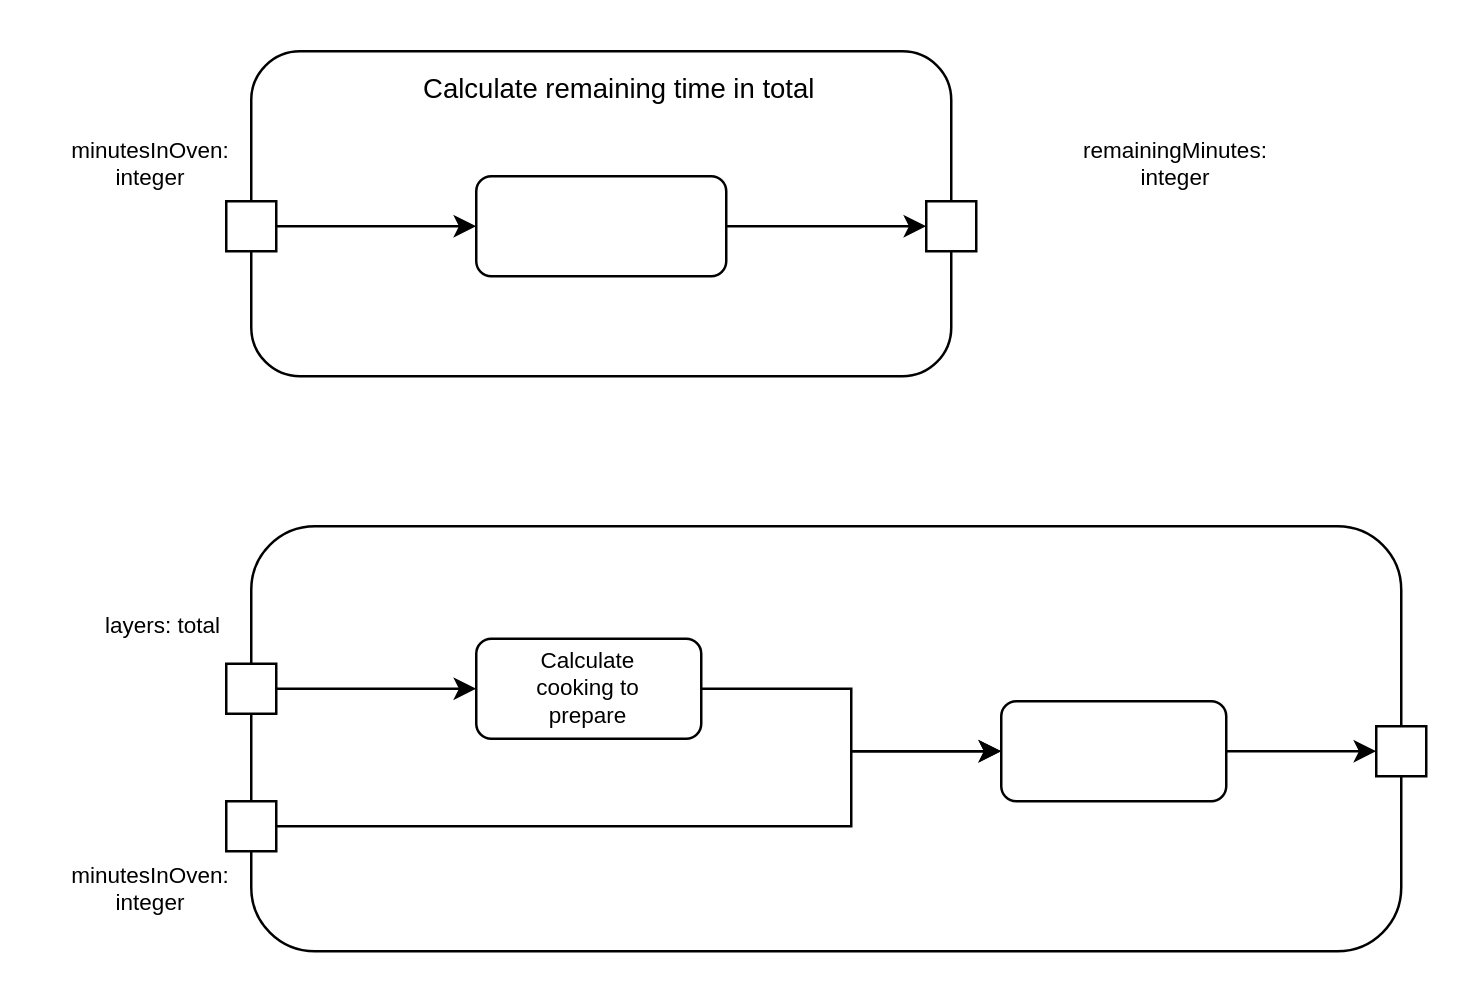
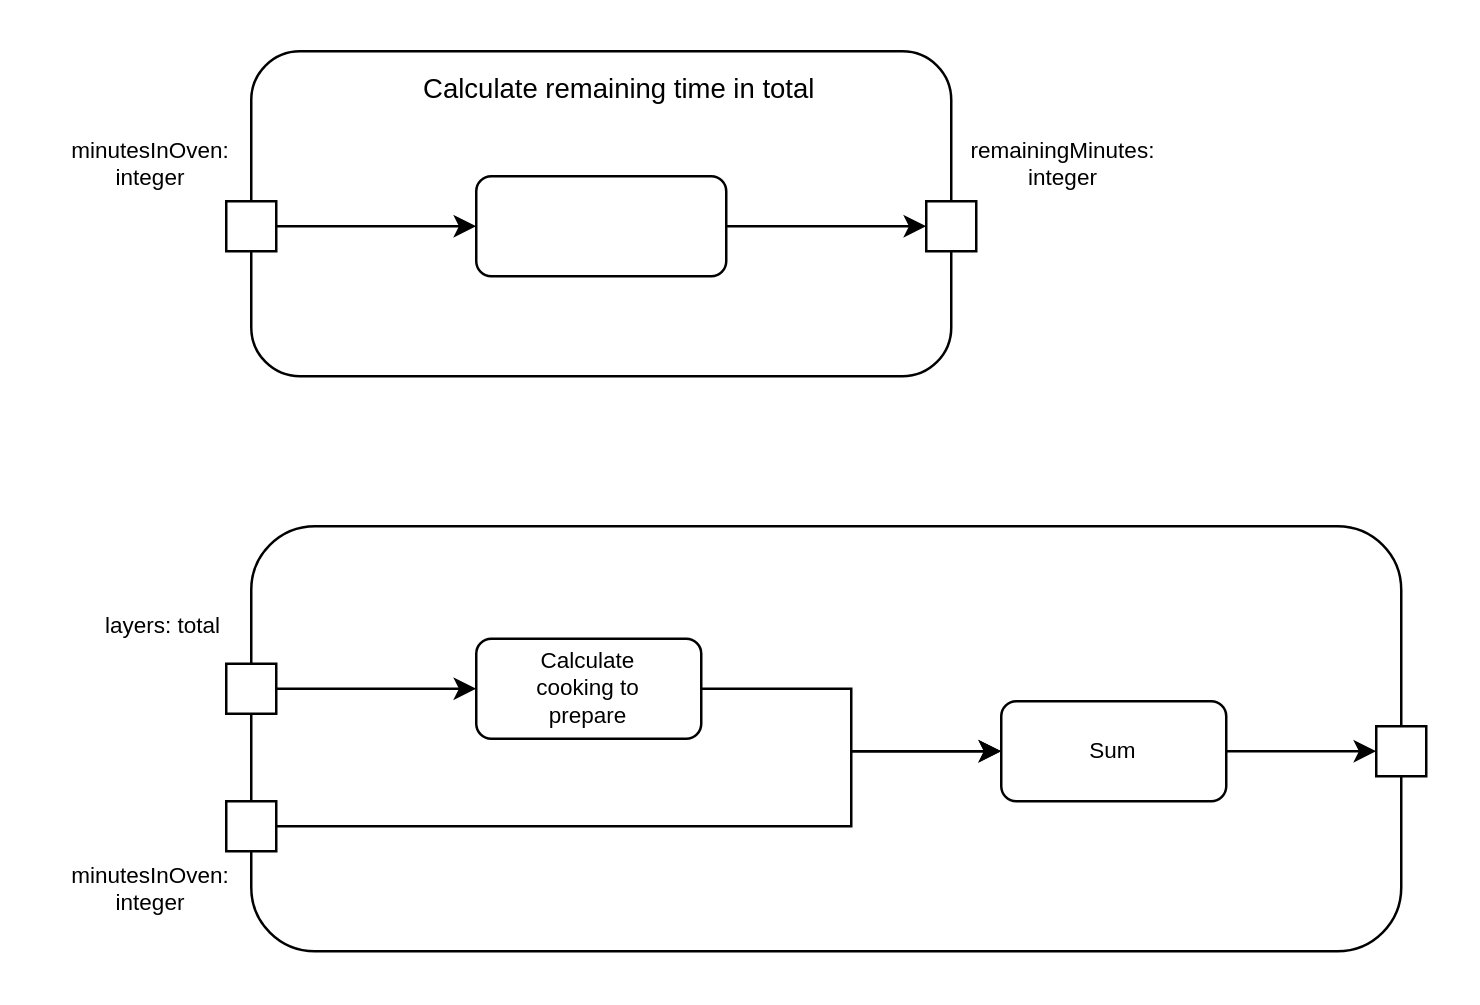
node "remainingMinutes: integer": moved (1176, 164) -> (1064, 164)
node "Sum": added
